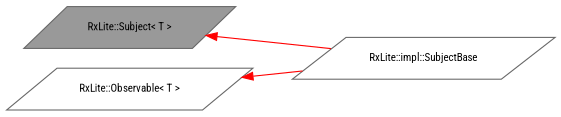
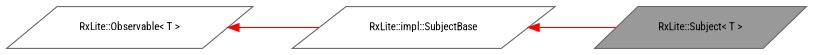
edge "RxLite::impl::SubjectBase" -> "RxLite::Subject< T >": reversed
